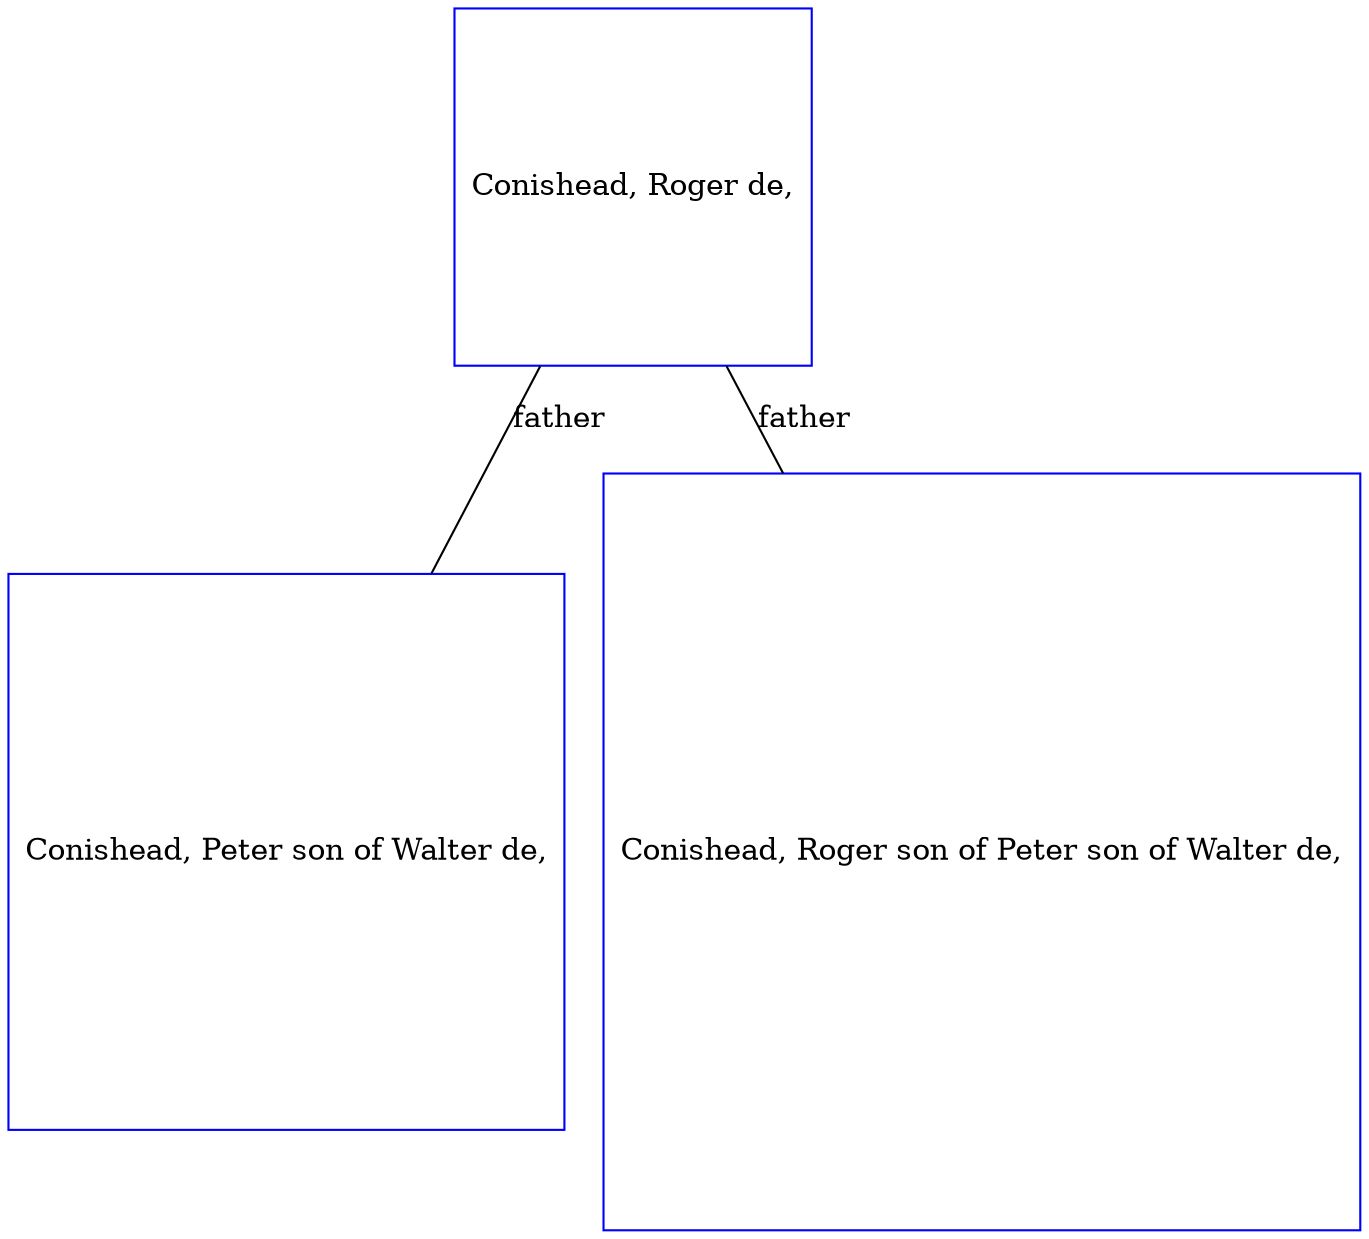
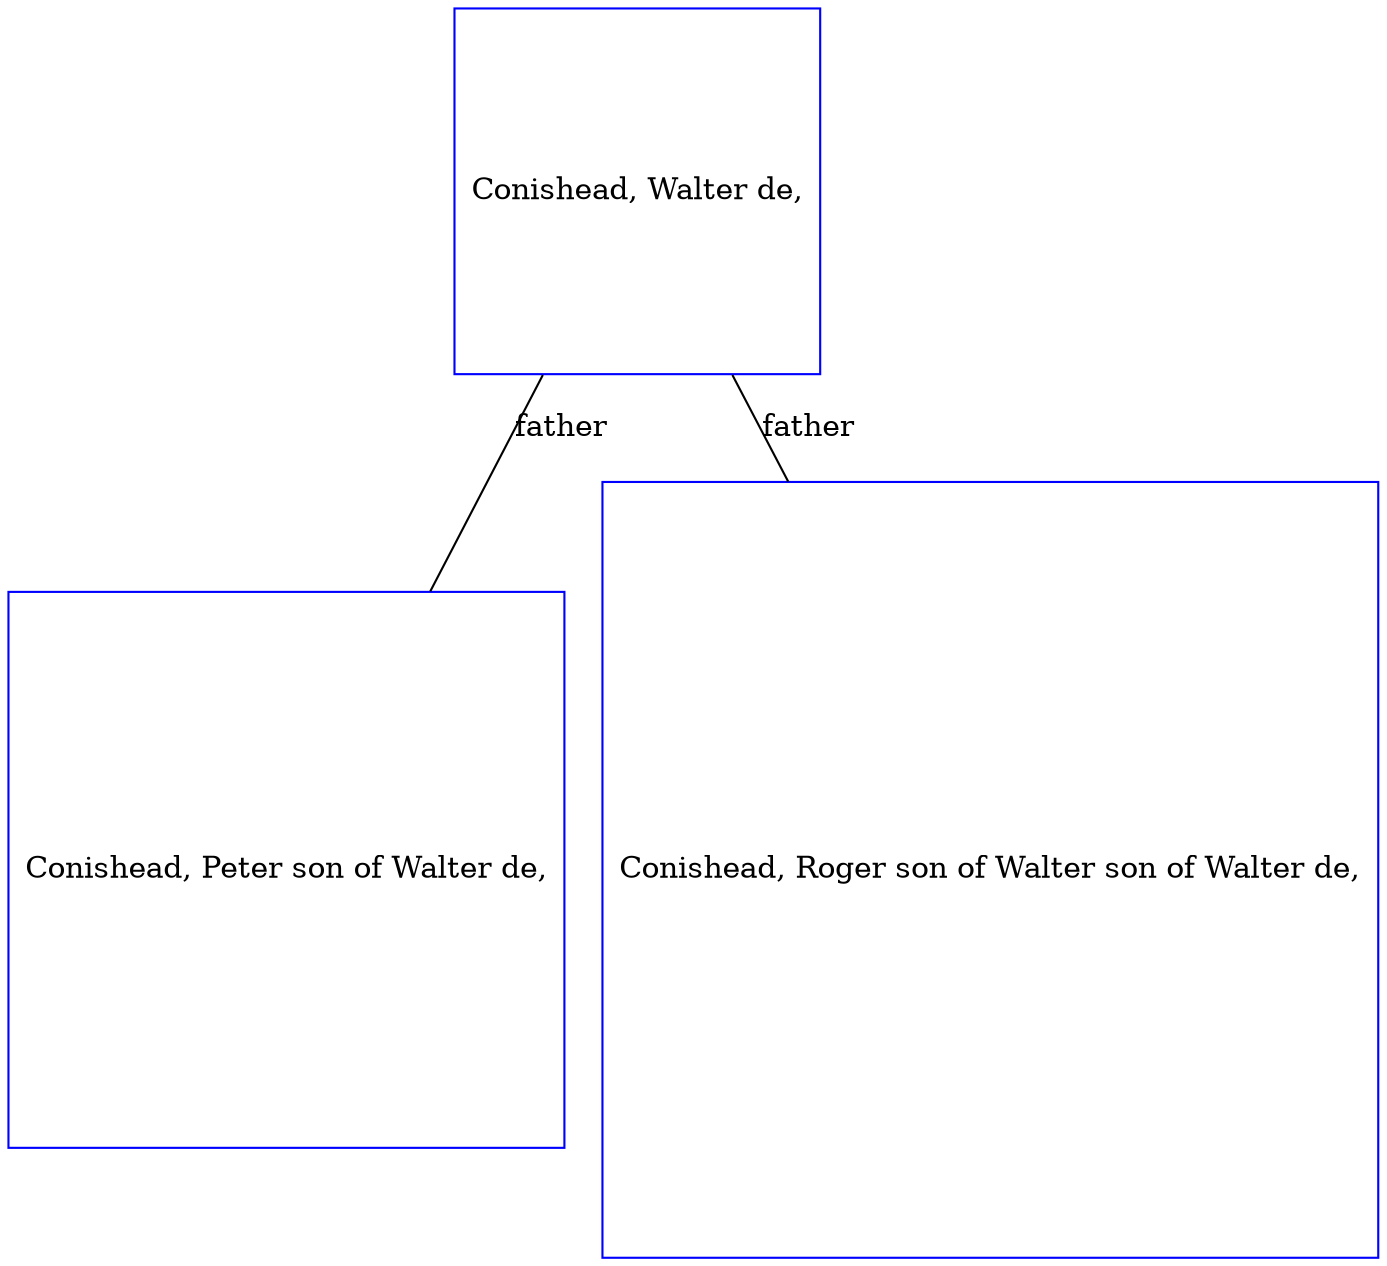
node "Conishead, Roger de,": label "Conishead, Roger de," -> "Conishead, Walter de,"
node "Conishead, Roger son of Peter son of Walter de,": label "Conishead, Roger son of Peter son of Walter de," -> "Conishead, Roger son of Walter son of Walter de,"
